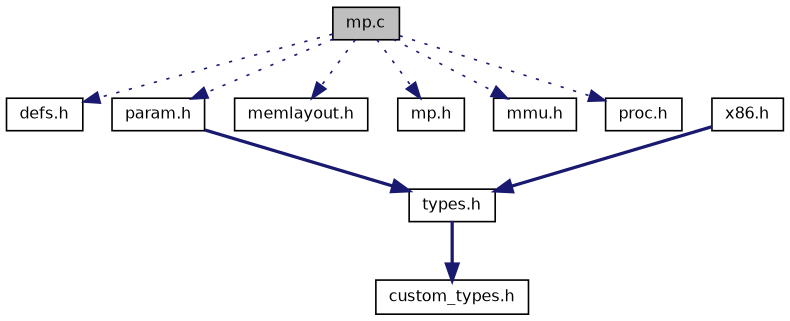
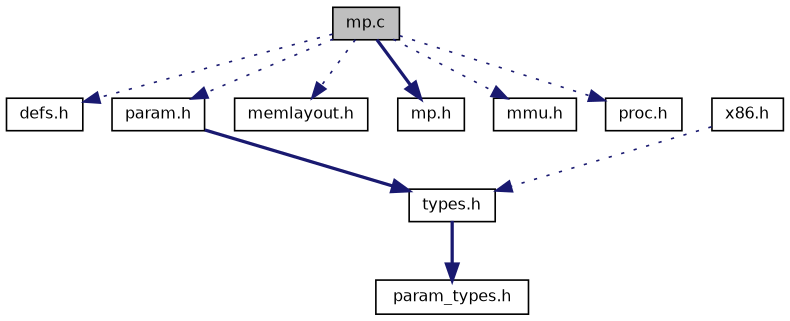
edge "mp.c" -> "mp.h": style dotted -> bold
edge "x86.h" -> "types.h": style bold -> dotted
node "custom_types.h": label "custom_types.h" -> "param_types.h"
